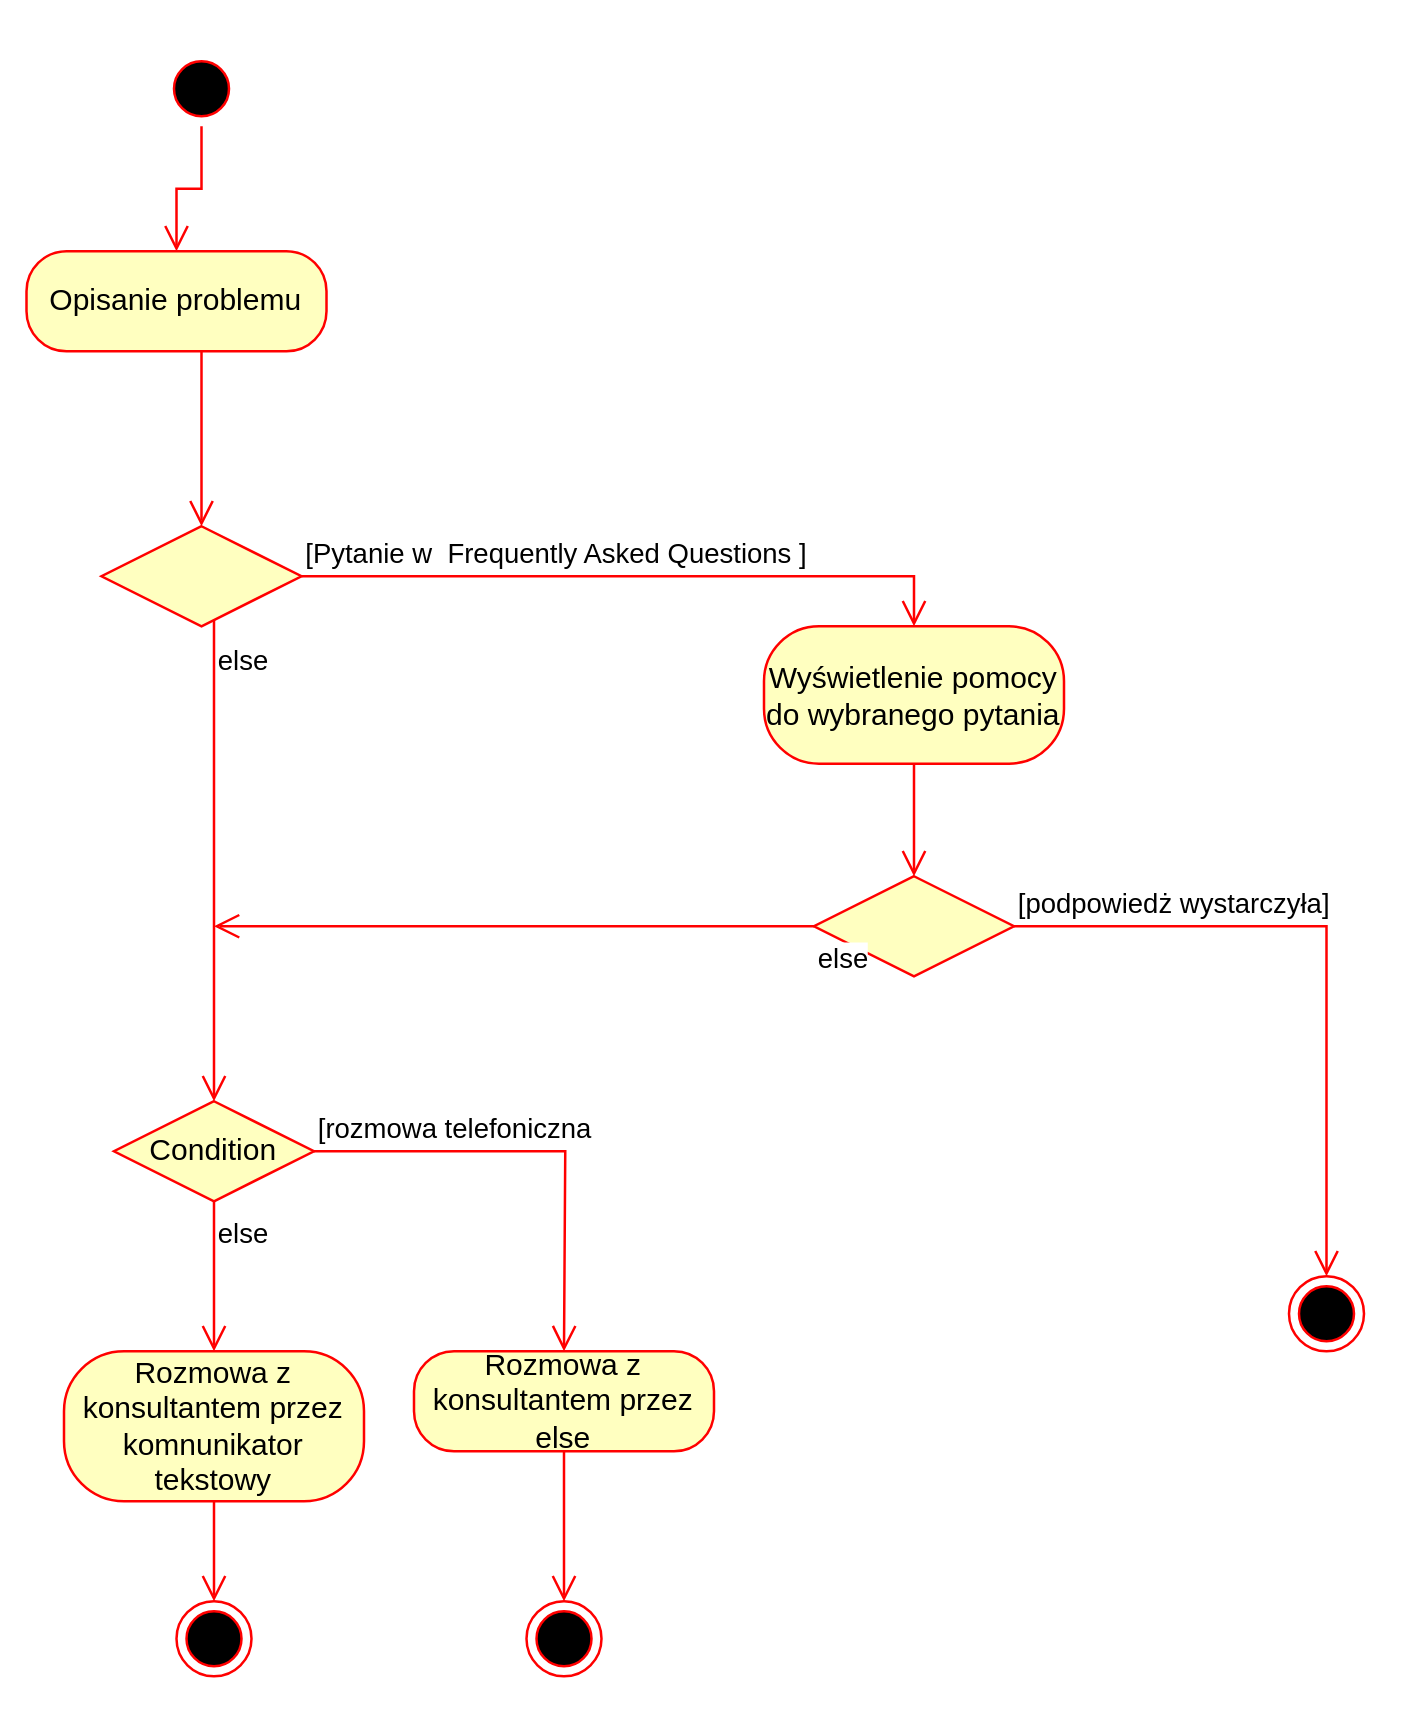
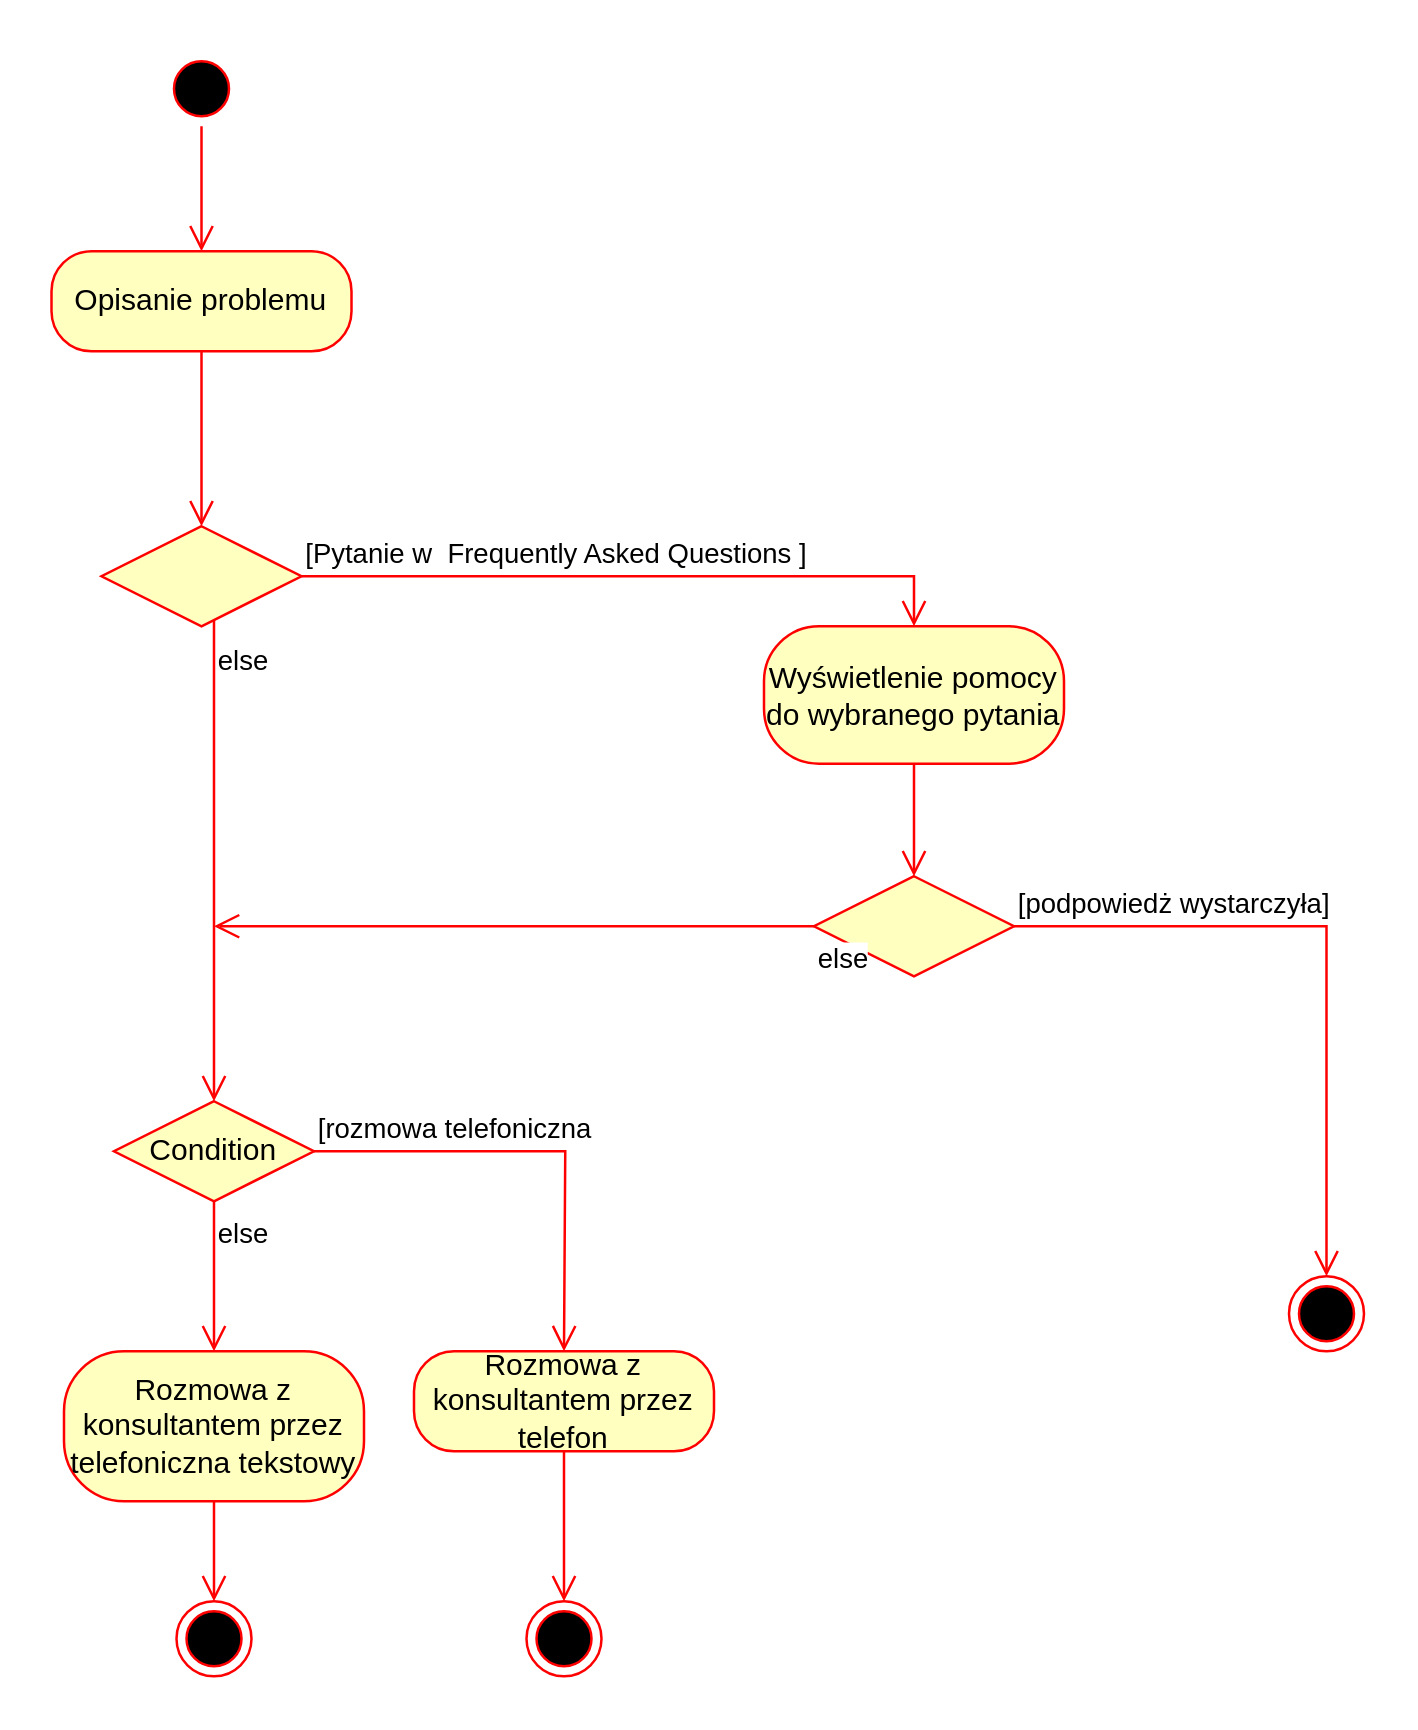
node "Opisanie problemu": moved (176, 301) -> (201, 301)
node "Rozmowa z konsultantem przez else": label "Rozmowa z konsultantem przez else" -> "Rozmowa z konsultantem przez telefon"
node "Rozmowa z konsultantem przez komnunikator tekstowy": label "Rozmowa z konsultantem przez komnunikator tekstowy" -> "Rozmowa z konsultantem przez telefoniczna tekstowy"
